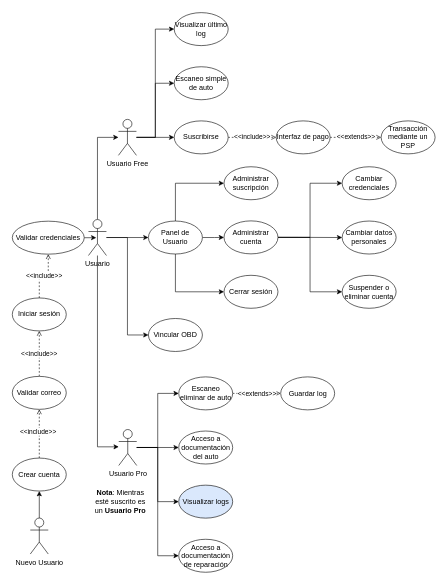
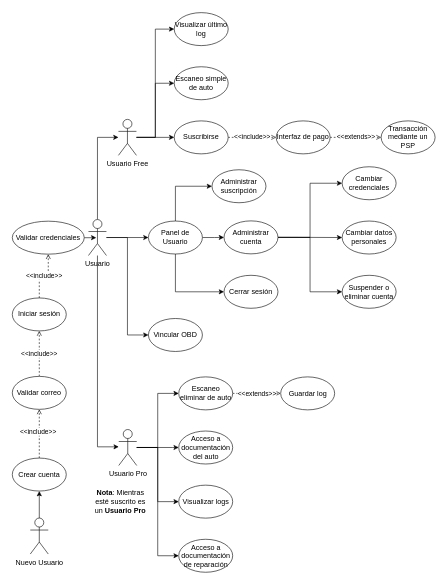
node "Administrar suscripción": moved (251, 183) -> (239, 186)
node "Visualizar logs": fillcolor #dae8fc -> #ffffff
